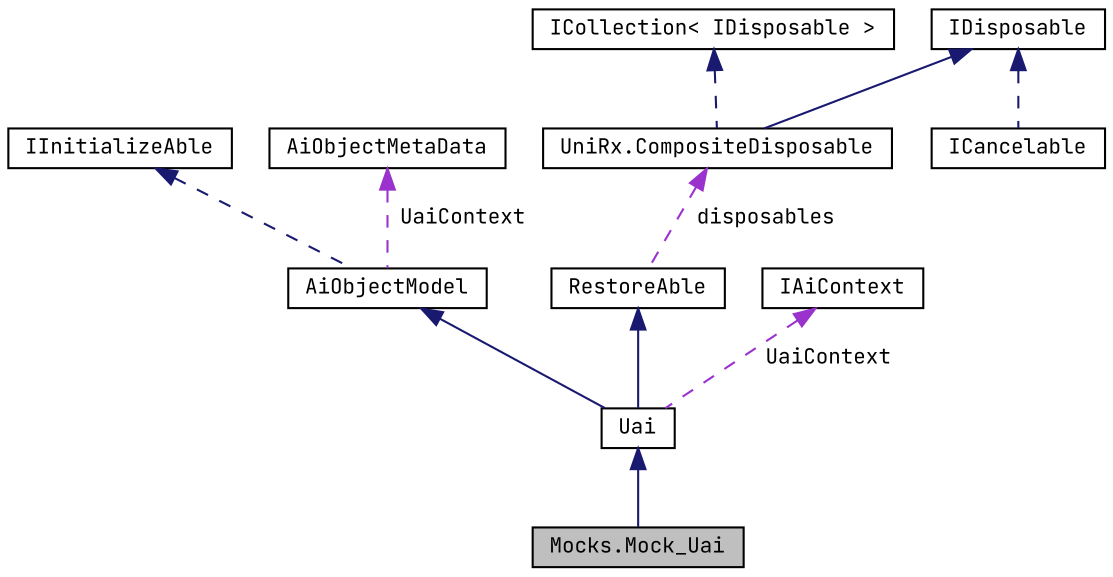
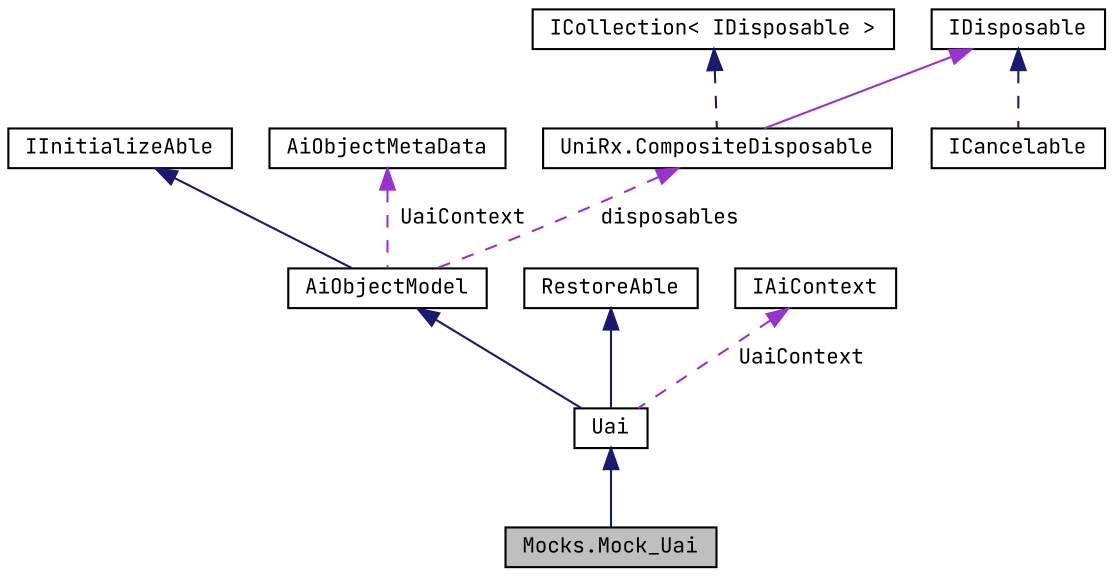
edge "UniRx.CompositeDisposable" -> "IDisposable": color midnightblue -> darkorchid3
edge "AiObjectModel" -> "IInitializeAble": style dashed -> solid
edge "RestoreAble" -> "UniRx.CompositeDisposable": now "AiObjectModel" -> "UniRx.CompositeDisposable"
